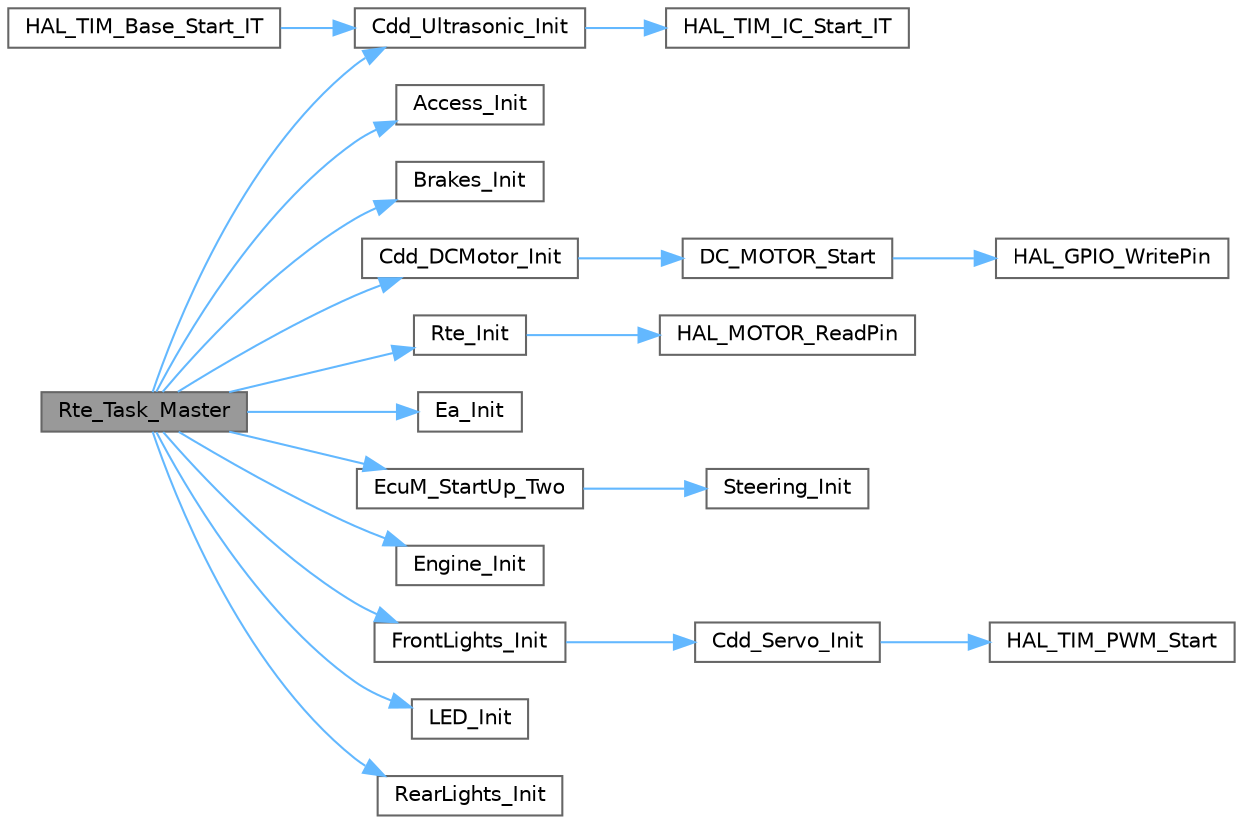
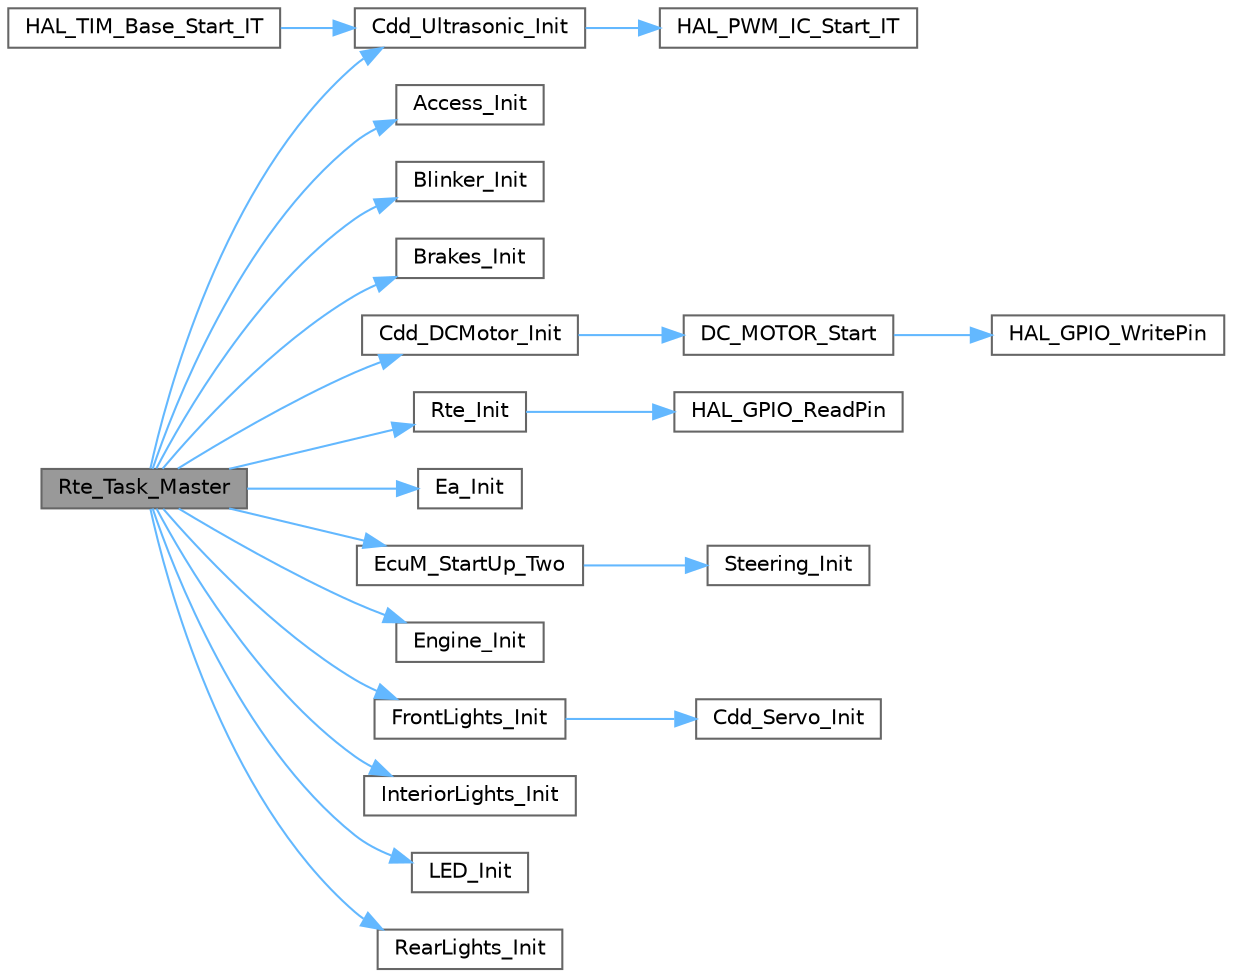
node "HAL_TIM_IC_Start_IT": label "HAL_TIM_IC_Start_IT" -> "HAL_PWM_IC_Start_IT"
node "Blinker_Init": added
node "HAL_MOTOR_ReadPin": label "HAL_MOTOR_ReadPin" -> "HAL_GPIO_ReadPin"
node "HAL_TIM_PWM_Start": removed
node "InteriorLights_Init": added
